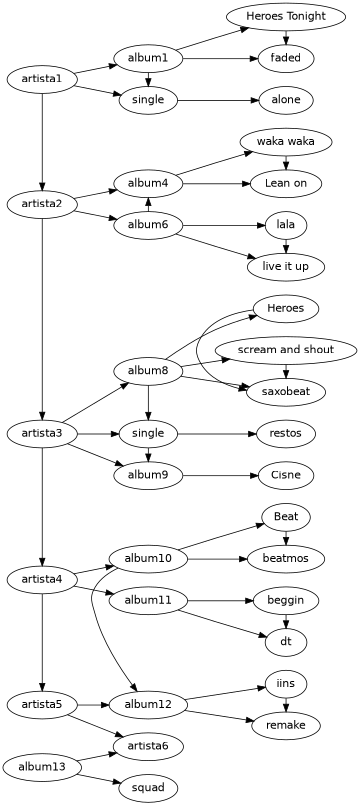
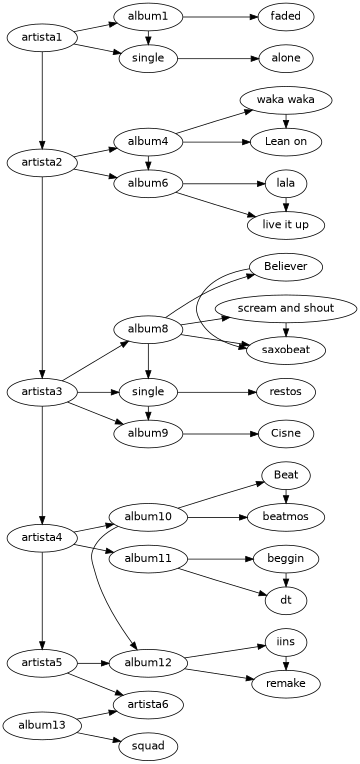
node "Heroes Tonight": removed
edge "album6" -> "album4": reversed
node "Heroes": label "Heroes" -> "Believer"
